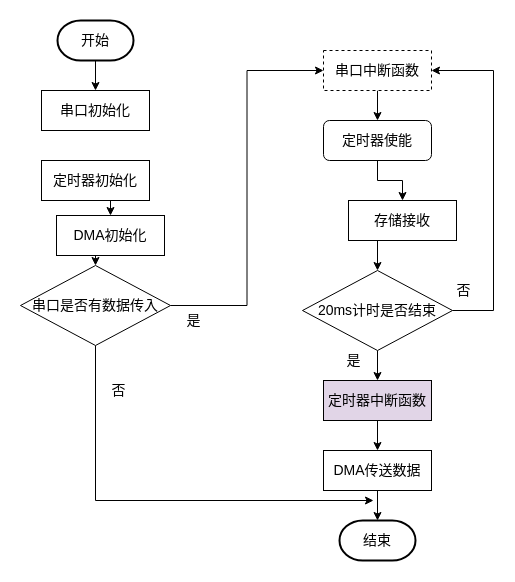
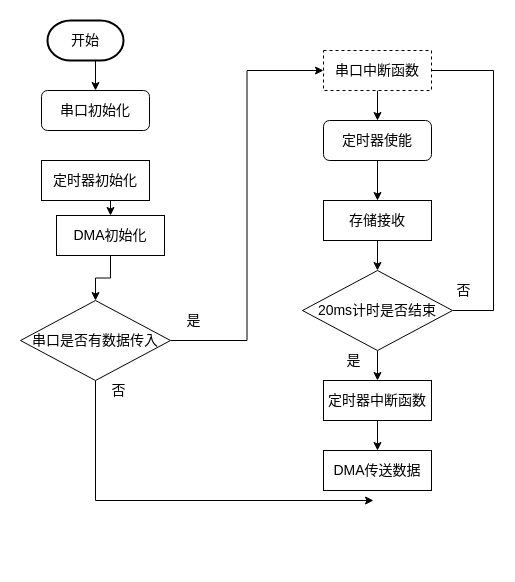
node "开始": moved (96, 41) -> (86, 41)
edge "20ms计时是否结束" -> "串口中断函数": arrowhead classic -> none
node "串口初始化": shape rectangle -> rounded rectangle
node "存储接收": moved (403, 221) -> (378, 221)
node "串口是否有数据传入": moved (96, 306) -> (96, 341)
node "定时器中断函数": fillcolor #e1d5e7 -> #ffffff
edge "DMA传送数据" -> "结束": removed
node "结束": removed
